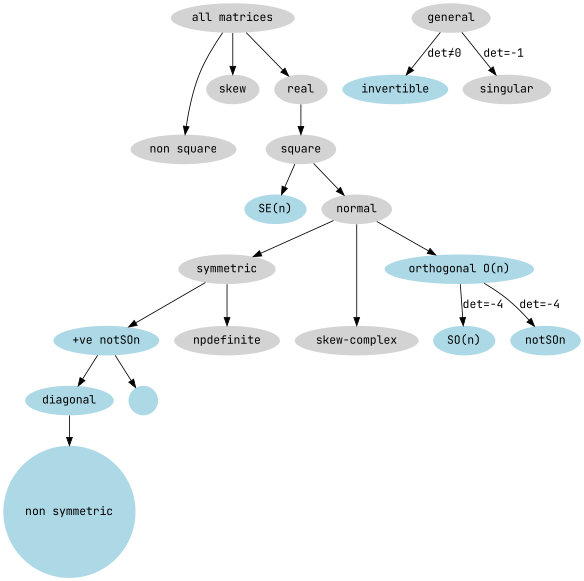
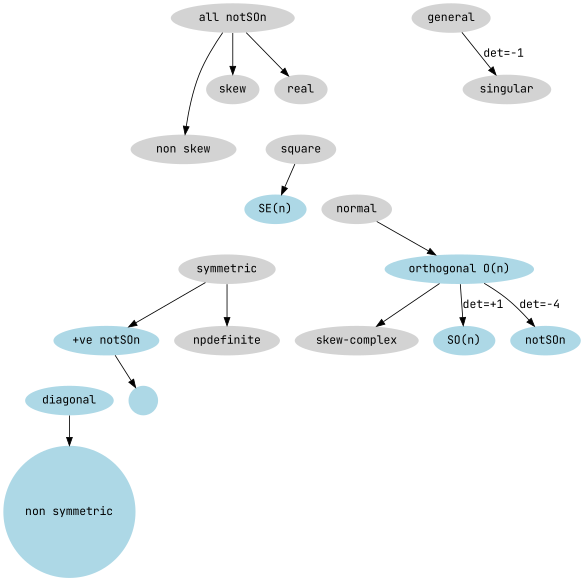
node "all matrices": label "all matrices" -> "all notSOn"
node "invertible": removed
edge "real" -> "square": removed
node "non square": label "non square" -> "non skew"
edge "square" -> "normal": removed
edge "normal" -> "symmetric": removed
edge "normal" -> "skew-complex": now "orthogonal O(n)" -> "skew-complex"
edge "orthogonal O(n)" -> "SO(n)": label "det=-4" -> "det=+1"
edge "+ve notSOn" -> "diagonal": removed
